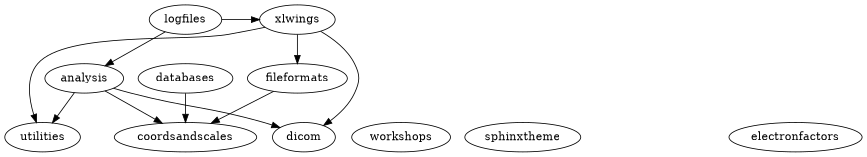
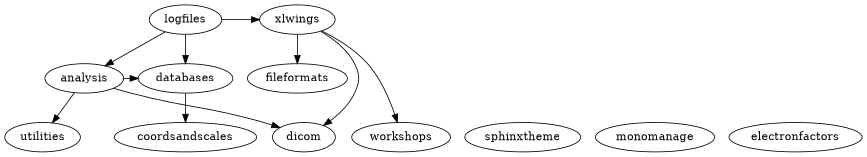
edge "xlwings" -> "utilities": now "xlwings" -> "workshops"
edge "logfiles" -> "databases": added
edge "analysis" -> "coordsandscales": now "analysis" -> "databases"
edge "fileformats" -> "coordsandscales": removed
node "monomanage": added
